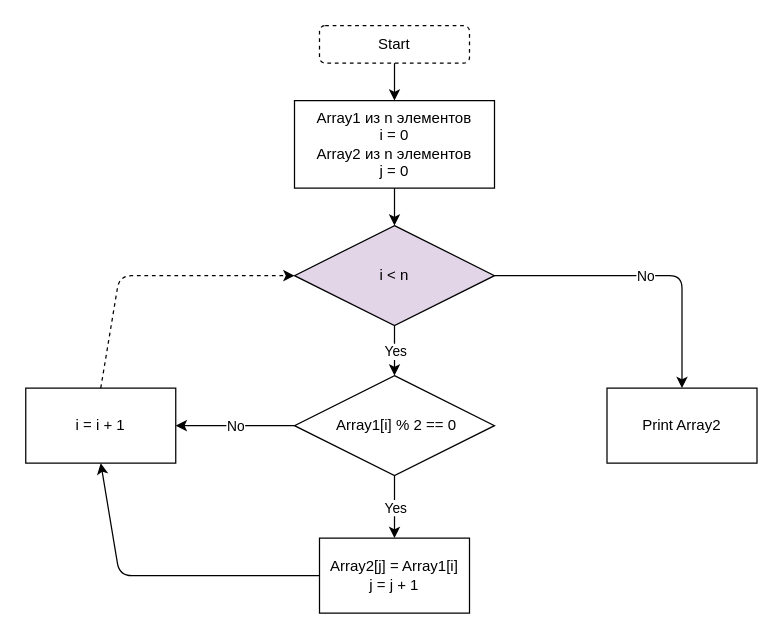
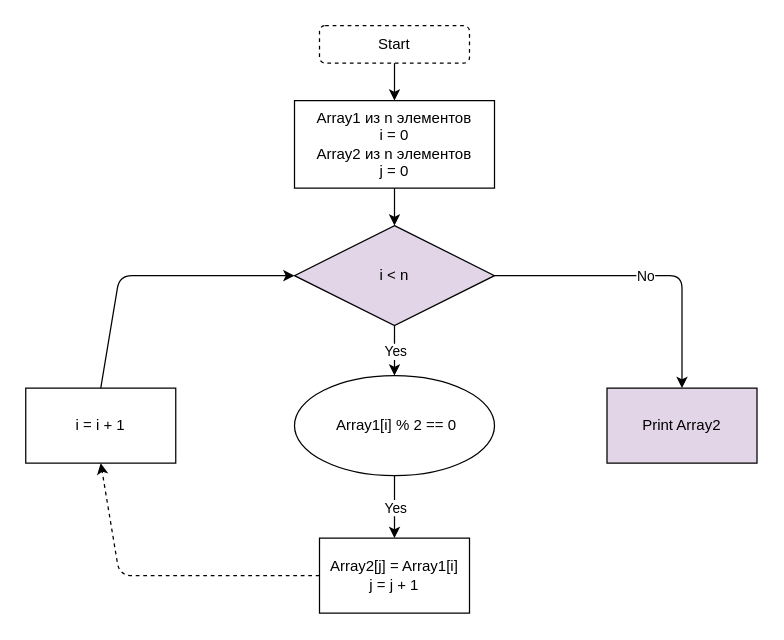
edge "i = i + 1" -> "i < n": style dashed -> solid
edge "Array1[i] % 2 == 0" -> "i = i + 1": removed, label "No"
node "Array1[i] % 2 == 0": shape diamond -> ellipse
node "Print Array2": fillcolor #ffffff -> #e1d5e7
edge "Array2[j] = Array1[i] j = j + 1" -> "i = i + 1": style solid -> dashed
